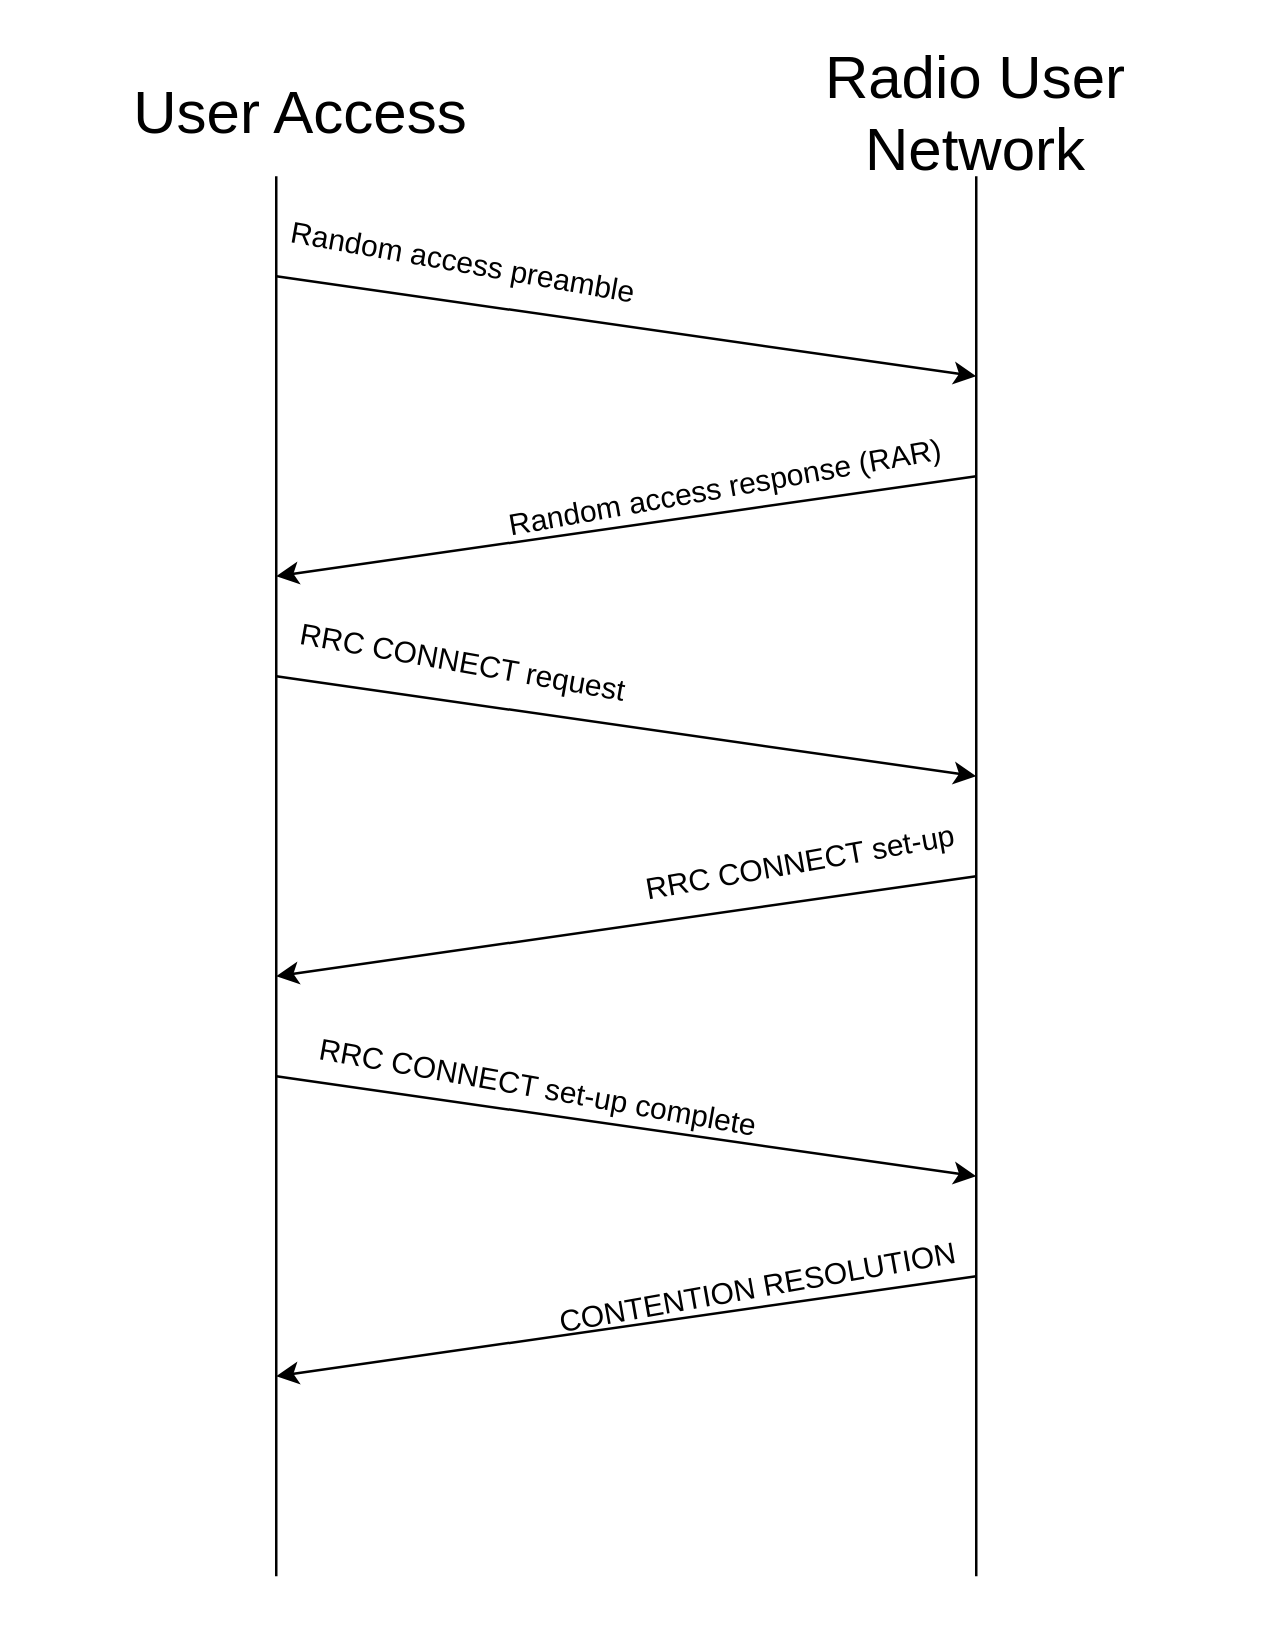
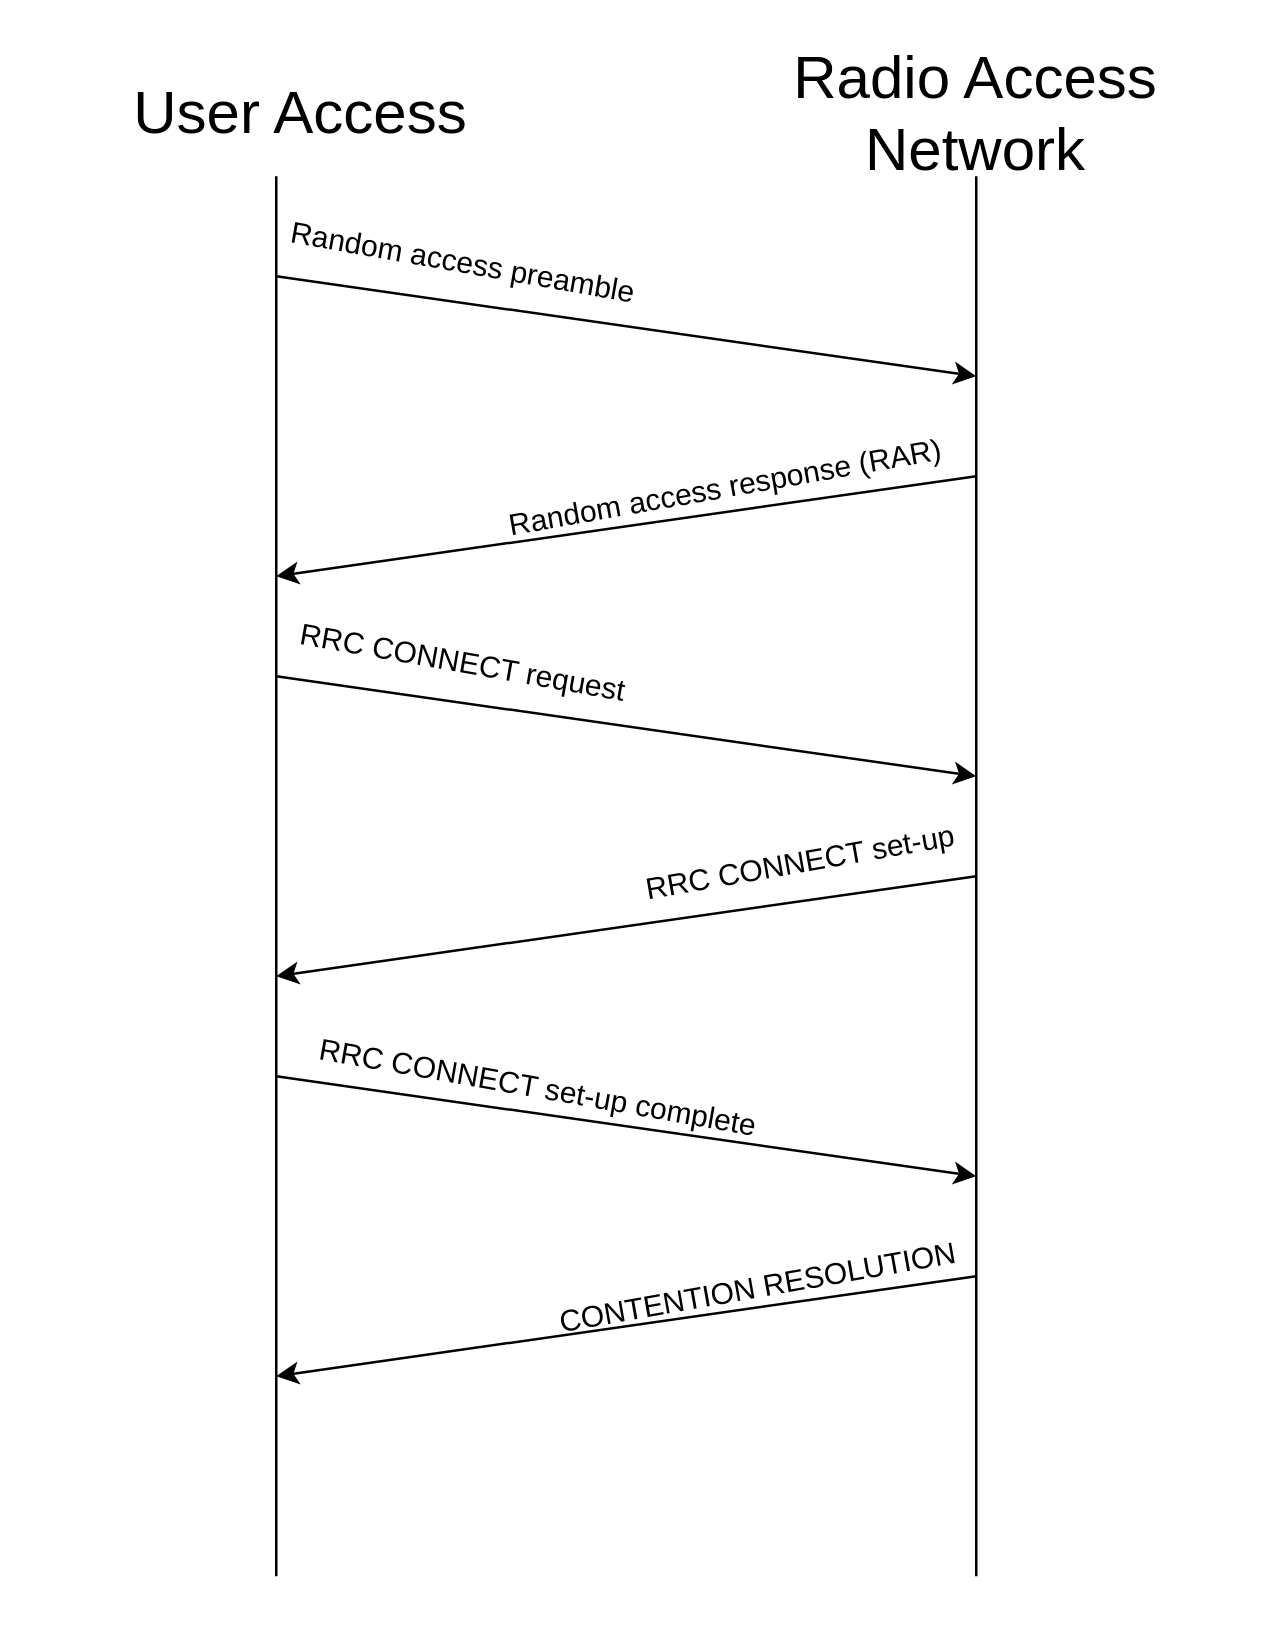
node "Radio User Network": label "Radio User Network" -> "Radio Access Network"
